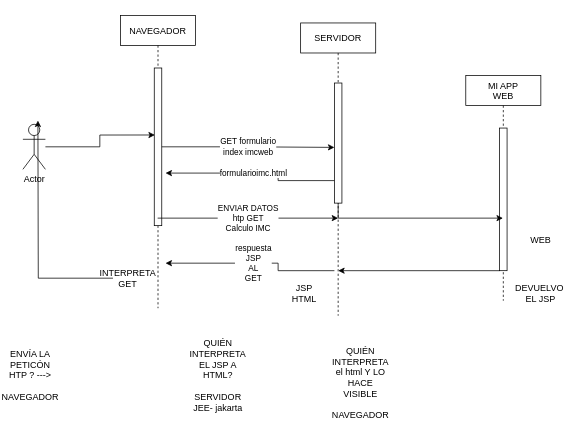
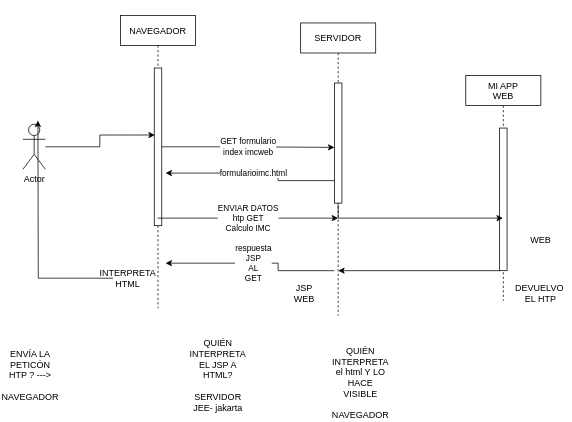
node "INTERPRETA GET": label "INTERPRETA GET" -> "INTERPRETA HTML"
node "JSP HTML": label "JSP HTML" -> "JSP WEB"
node "DEVUELVO EL JSP": label "DEVUELVO EL JSP" -> "DEVUELVO EL HTP"
